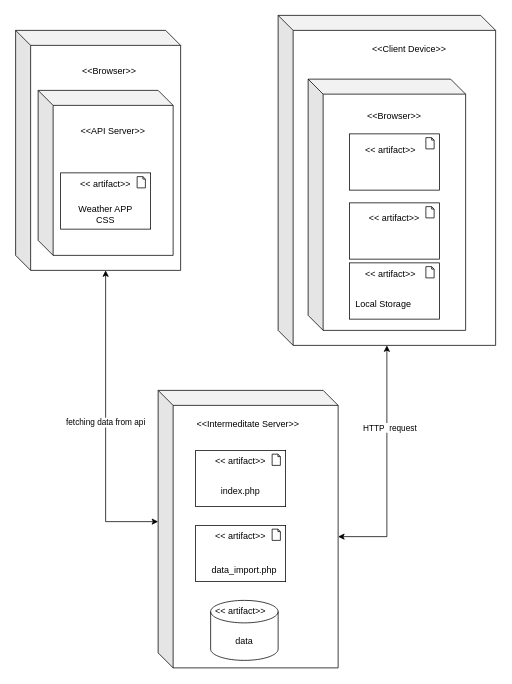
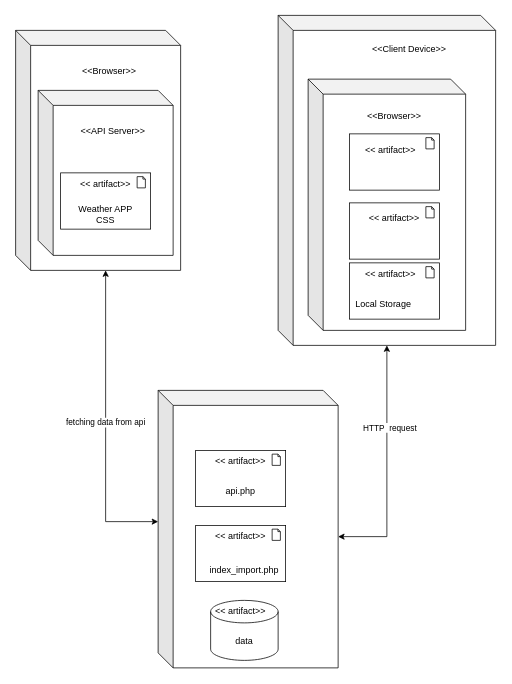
node "<<Intermeditate Server>>": removed
node "index.php": label "index.php" -> "api.php"
node "data_import.php": label "data_import.php" -> "index_import.php"
